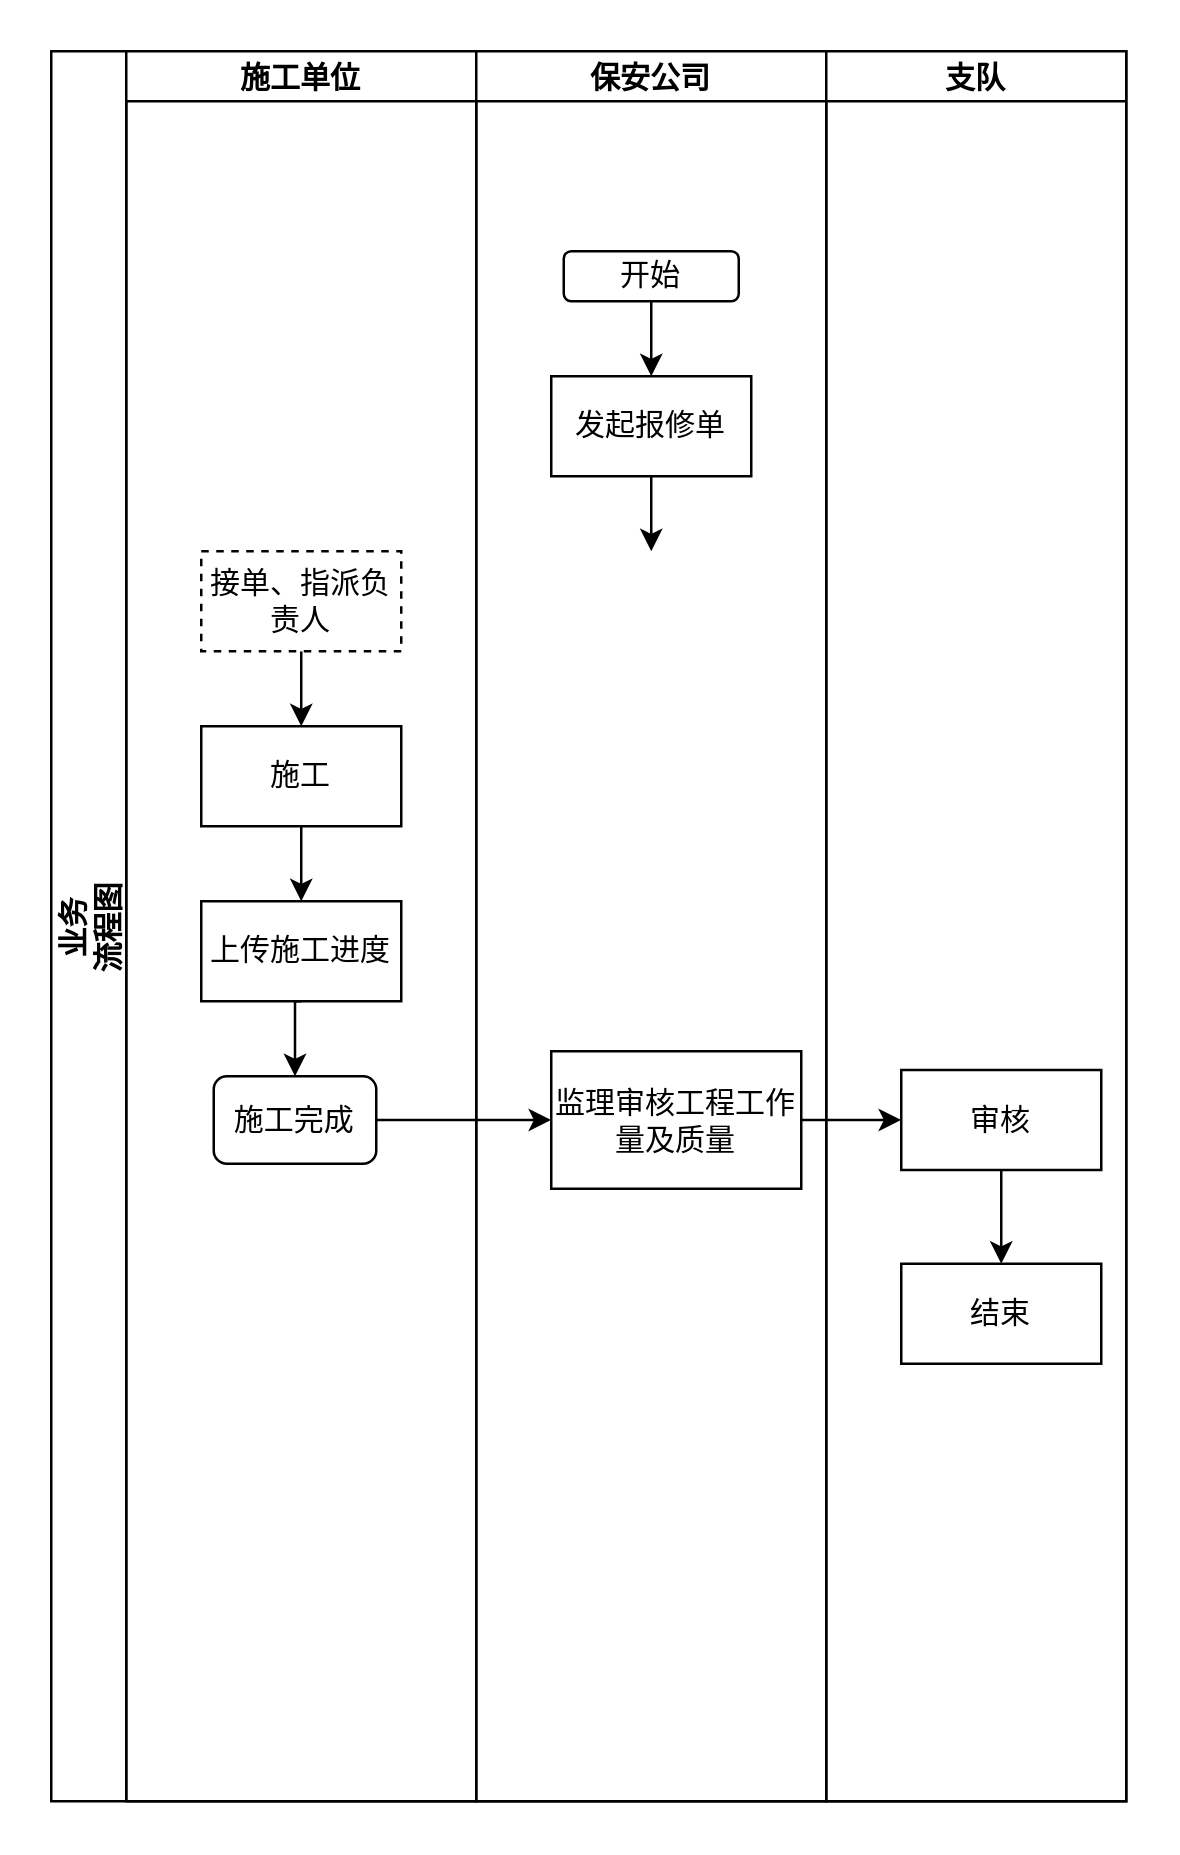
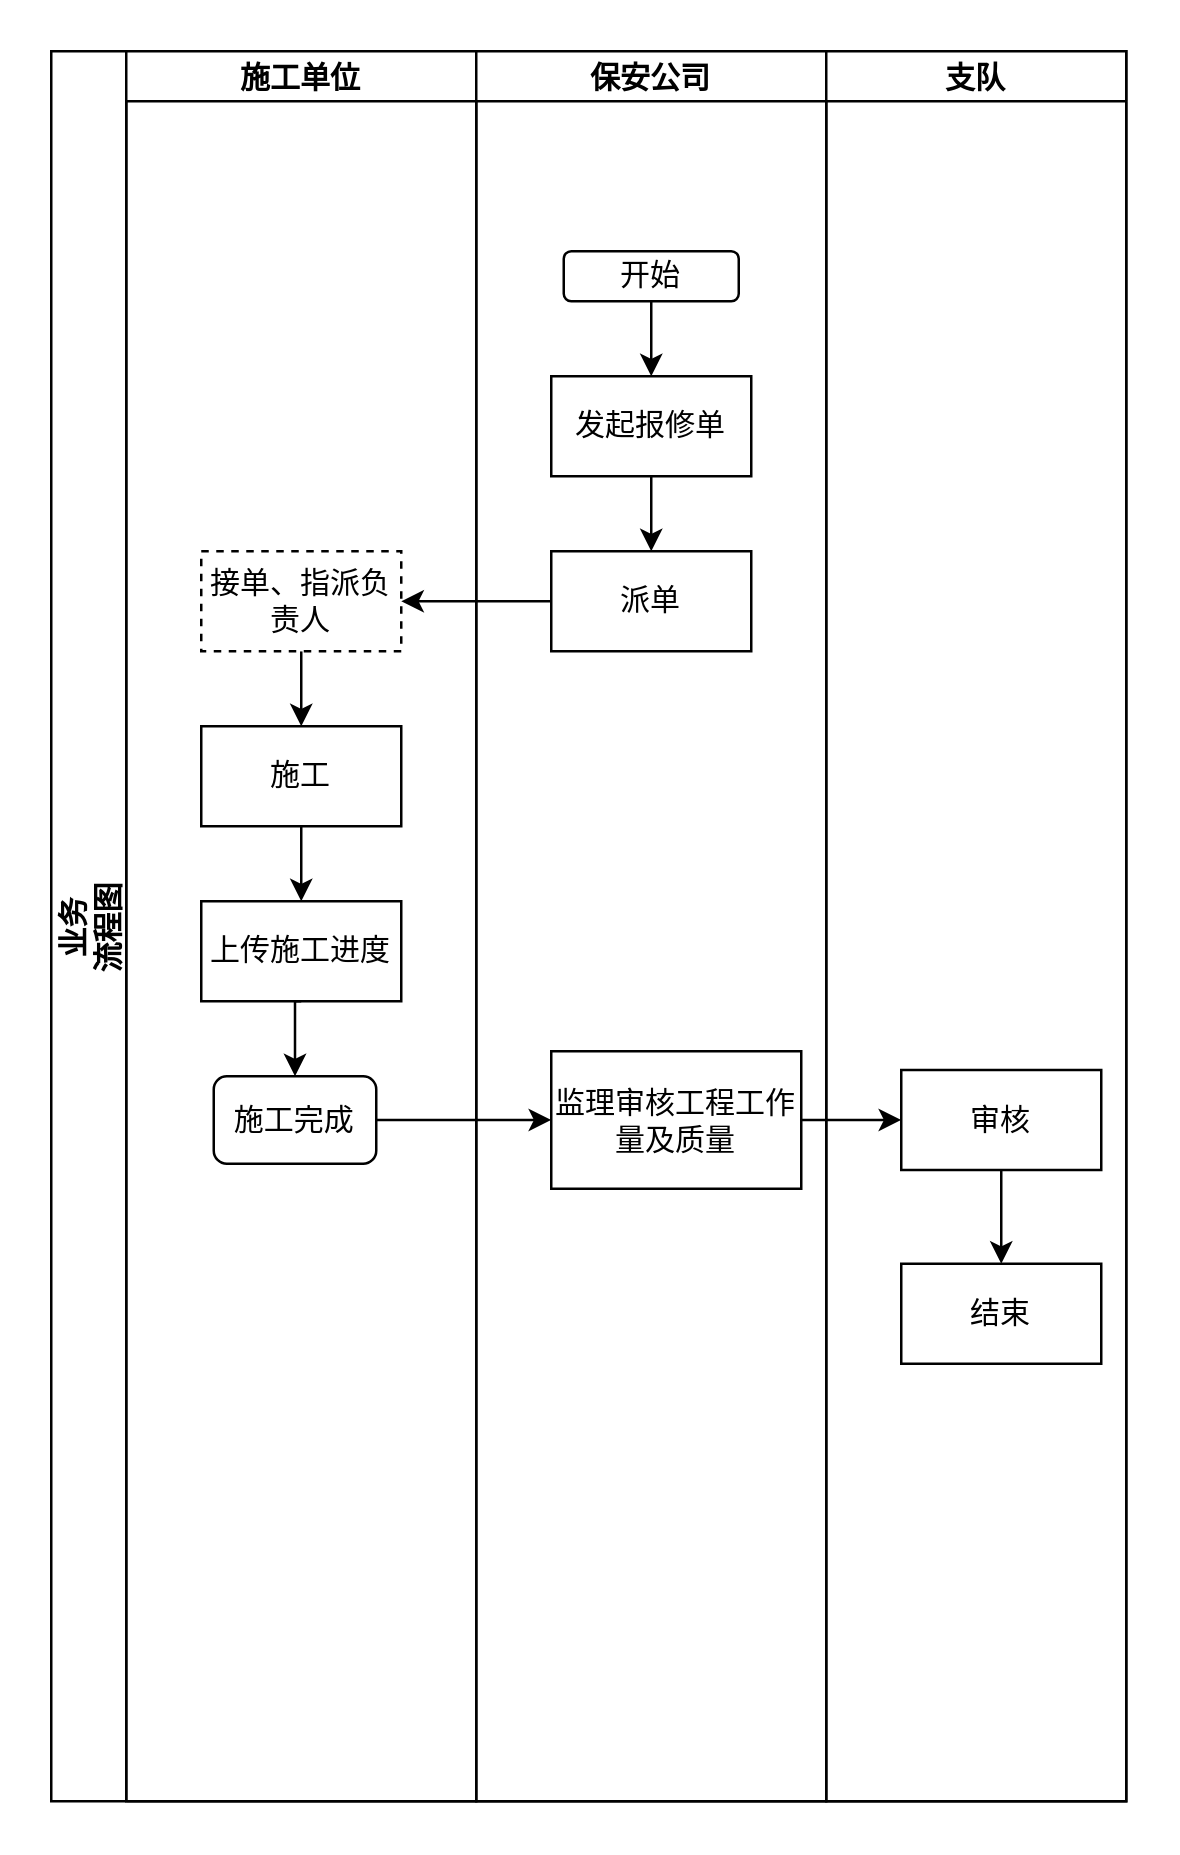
edge "派单" -> "接单、指派负责人": added
node "派单": added
